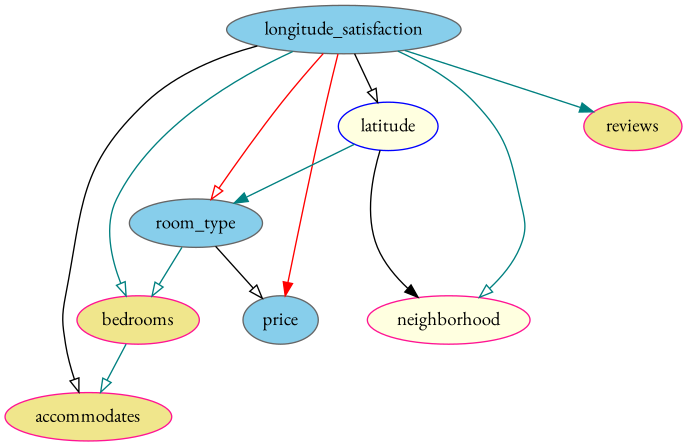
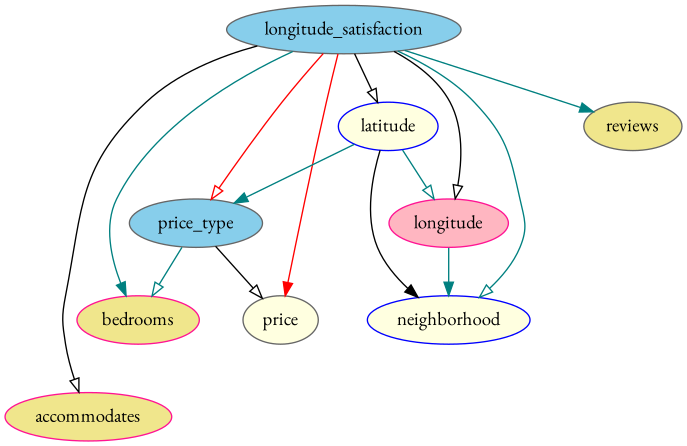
node "reviews": color deeppink -> gray40
edge "longitude_satisfaction" -> "bedrooms": arrowhead onormal -> normal
node "room_type": label "room_type" -> "price_type"
node "longitude": added
node "price": fillcolor skyblue -> lightyellow
node "neighborhood": color deeppink -> blue
edge "bedrooms" -> "accommodates": removed
